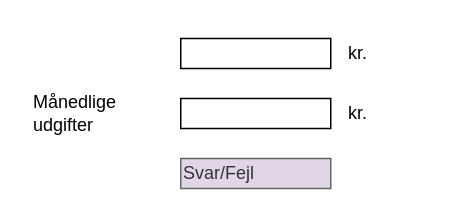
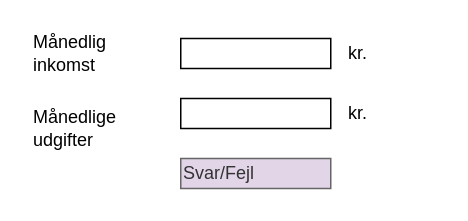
node "Månedlig inkomst": added
node "Månedlige udgifter": moved (76, 113) -> (76, 128)
